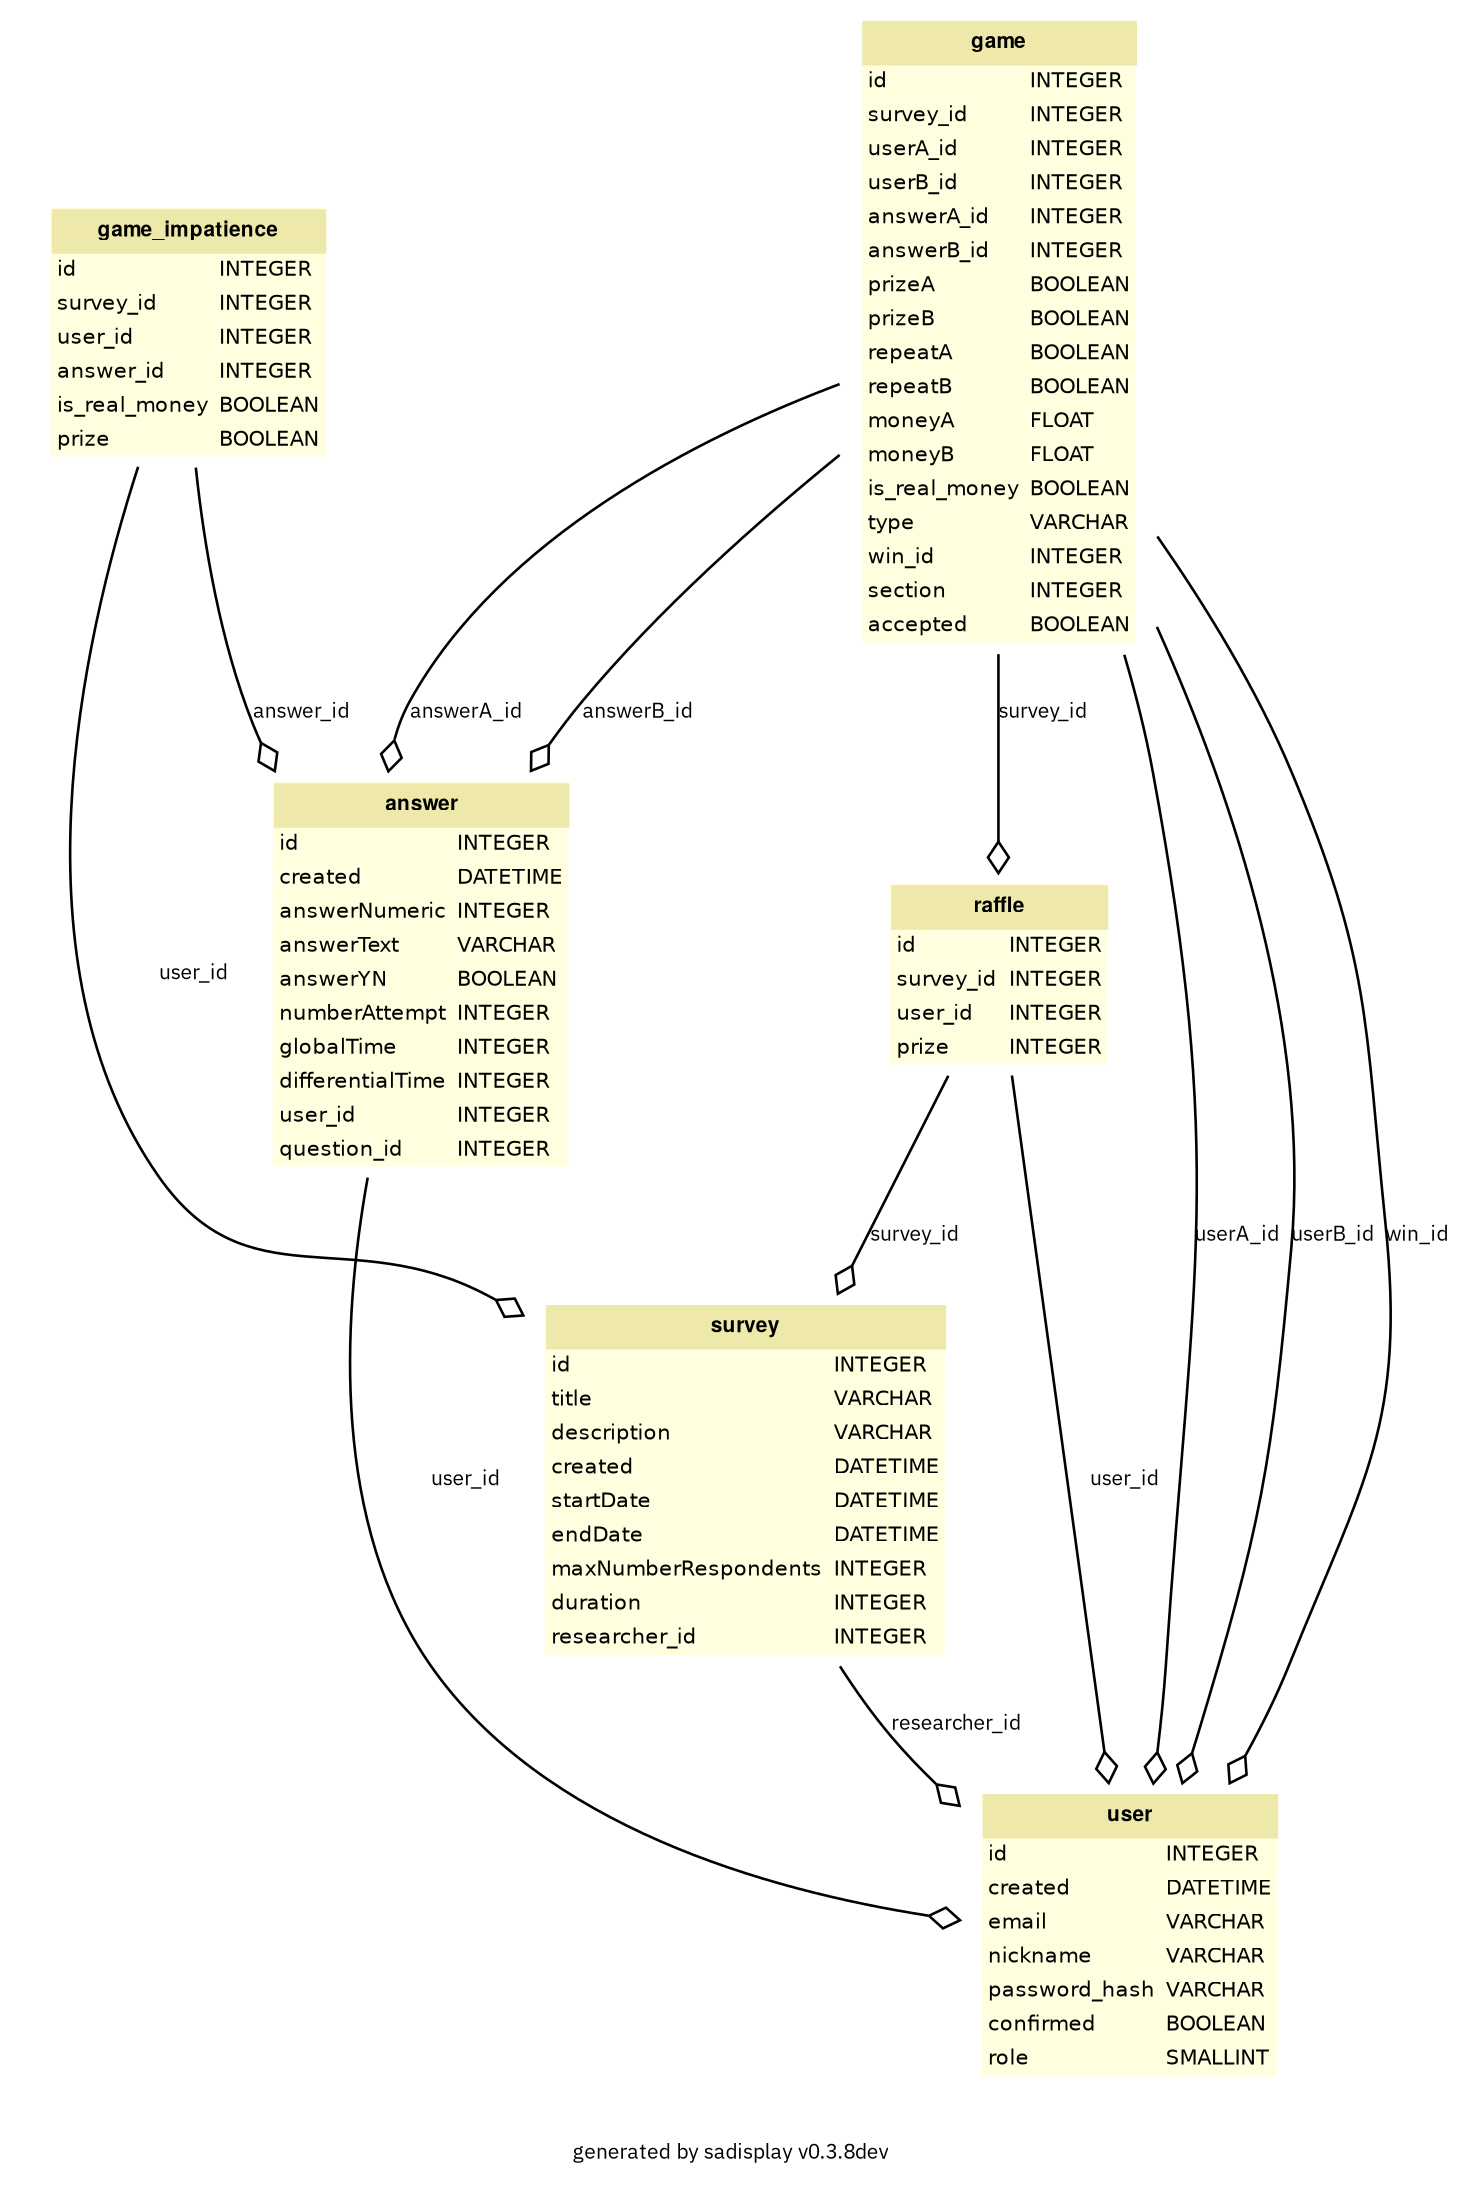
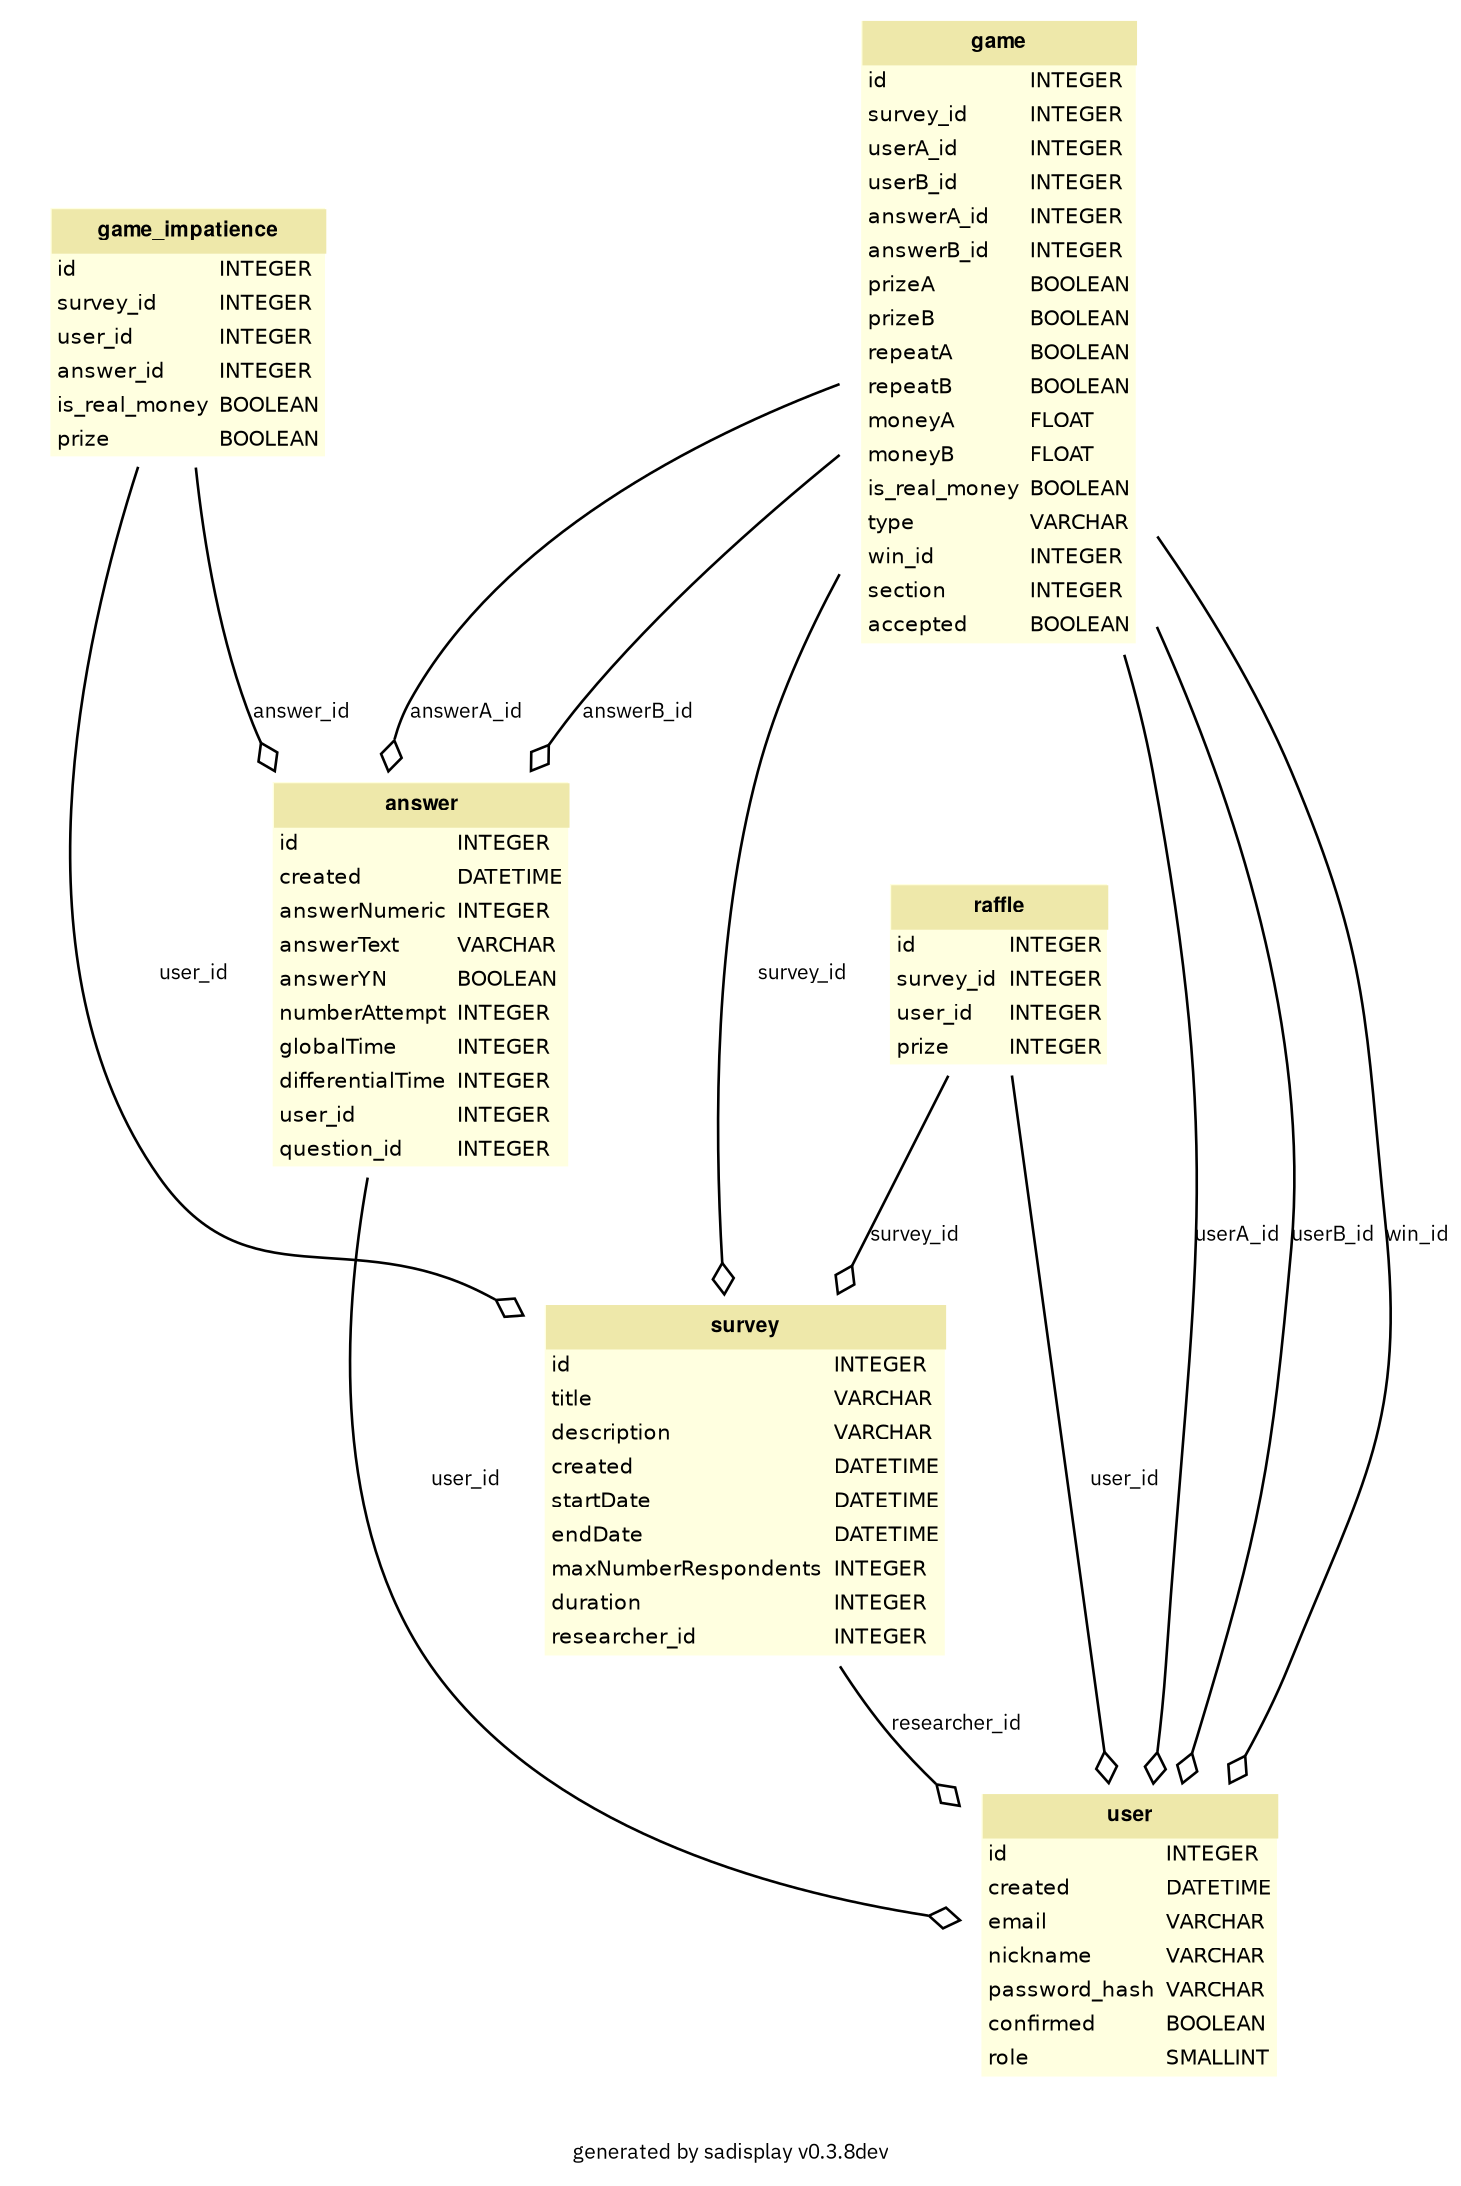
edge "game" -> "raffle": now "game" -> "survey"
